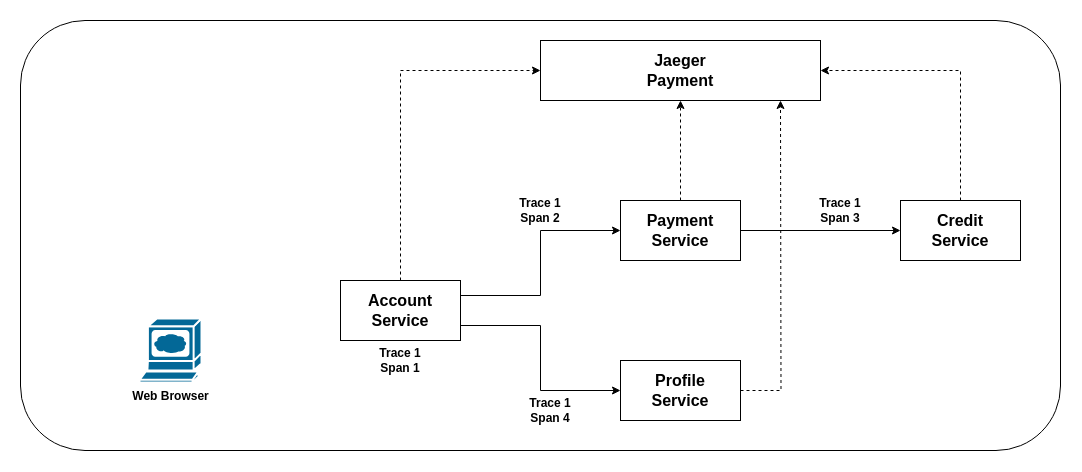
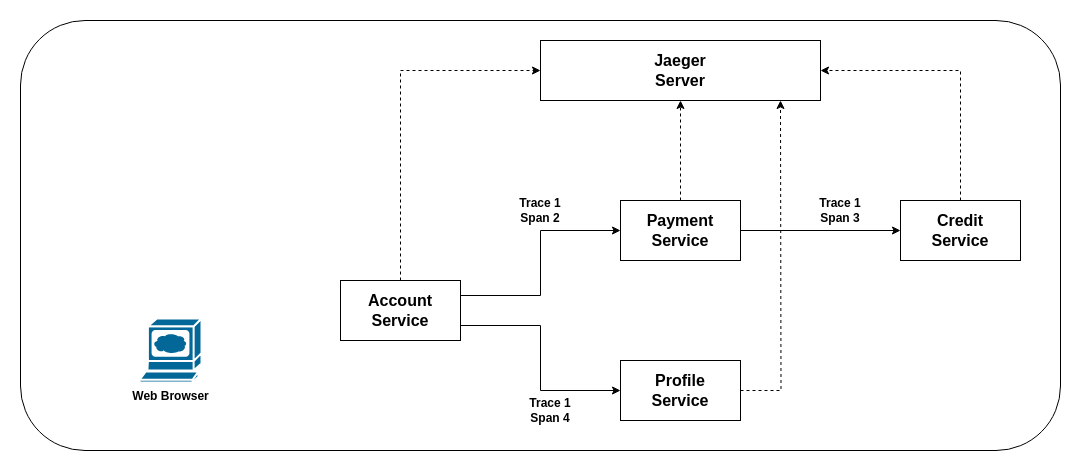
node "Jaeger Payment": label "Jaeger Payment" -> "Jaeger Server"
node "Trace 1 Span 1": removed
